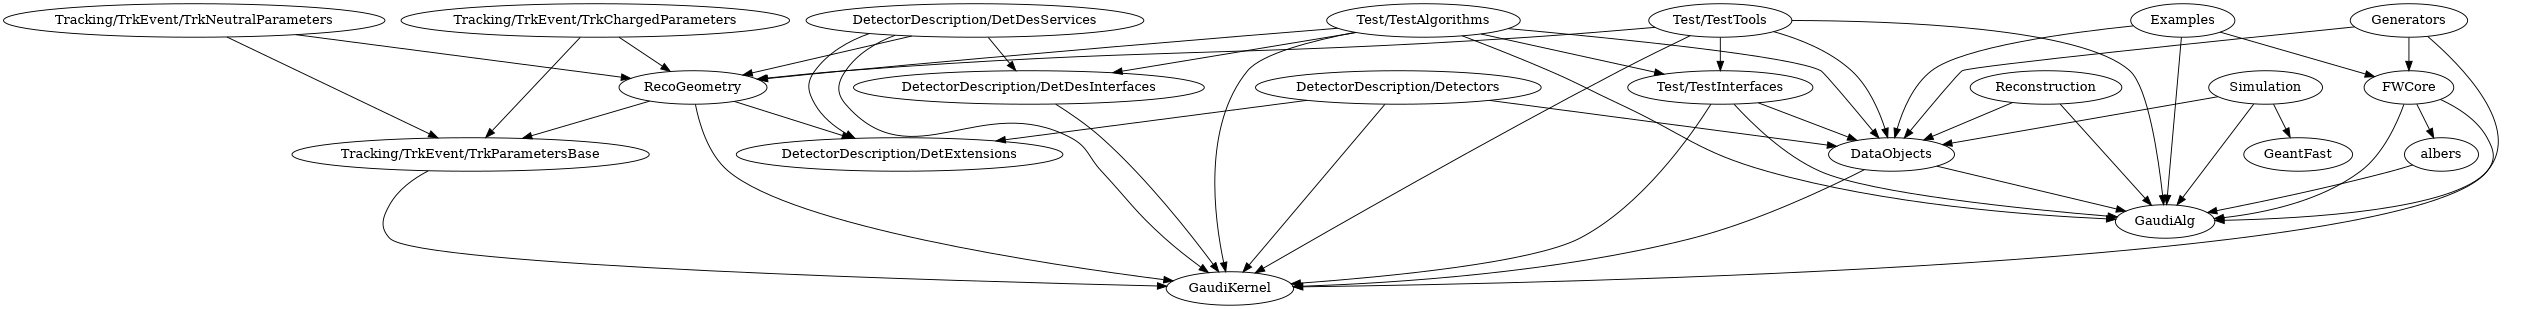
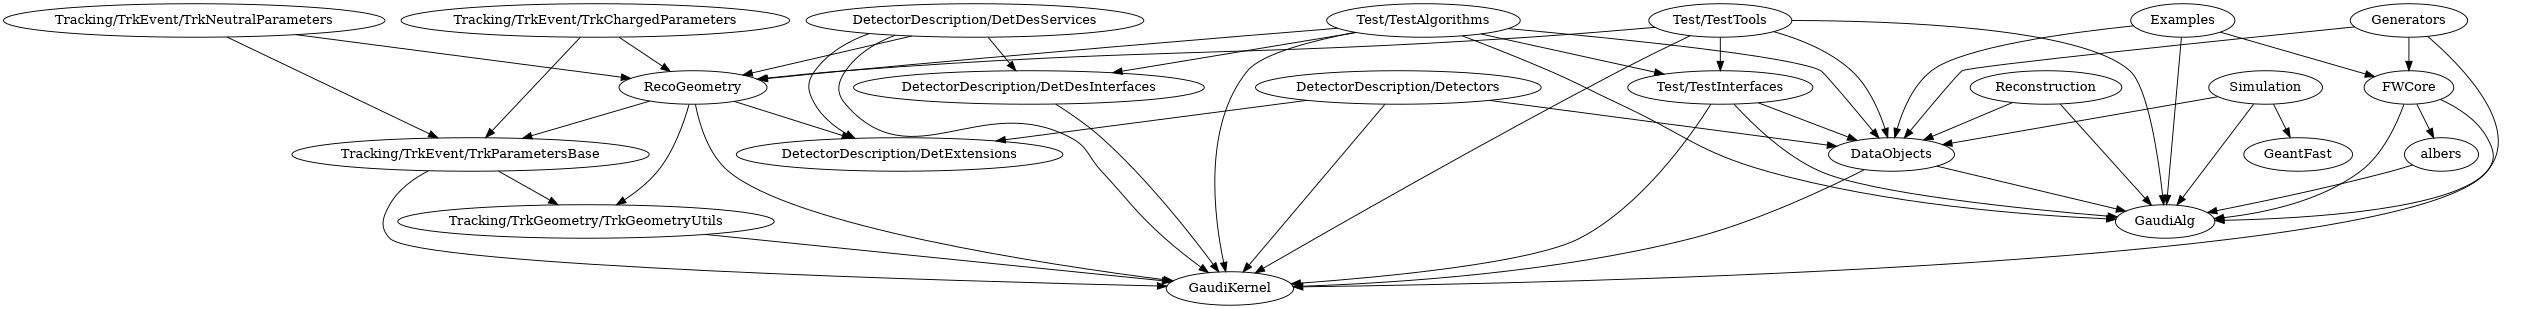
node "Tracking/TrkGeometry/TrkGeometryUtils": added
